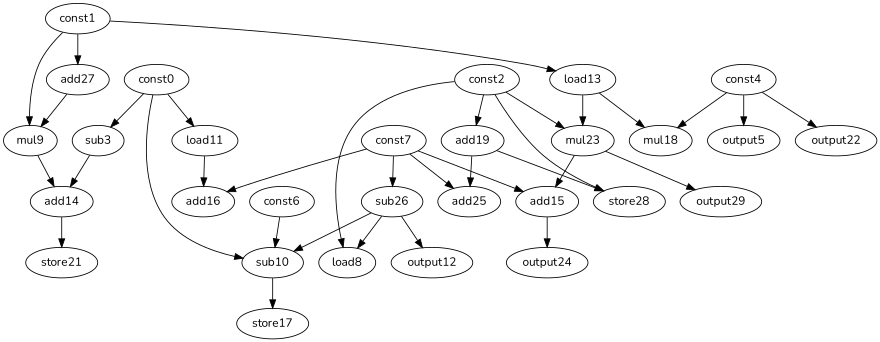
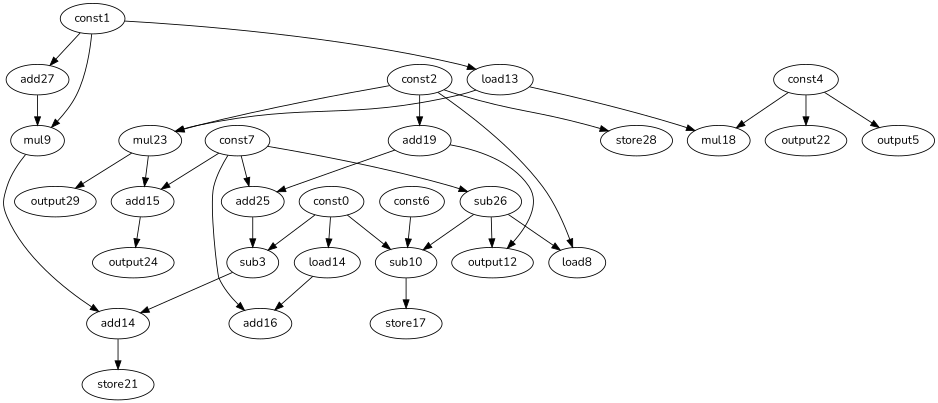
node "load11": label "load11" -> "load14"
edge "add19" -> "store28": now "add19" -> "output12"
edge "add25" -> "sub3": added
